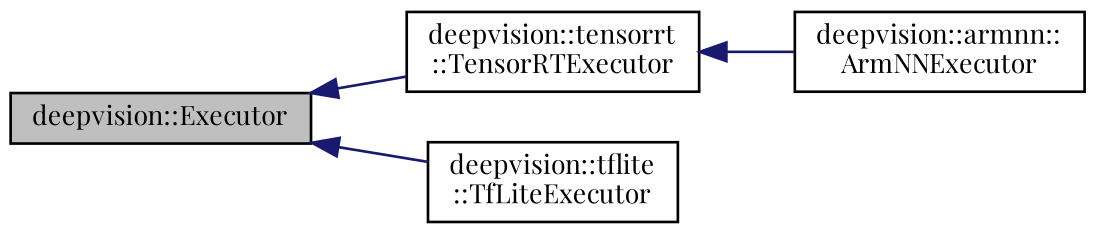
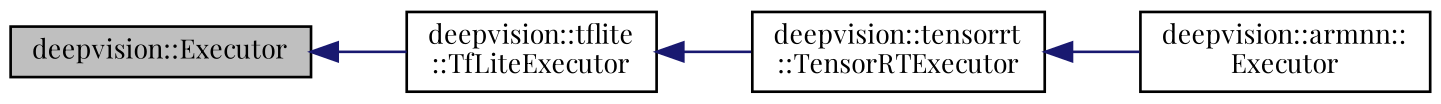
node "deepvision::armnn:: ArmNNExecutor": label "deepvision::armnn:: ArmNNExecutor" -> "deepvision::armnn:: Executor"
edge "deepvision::tensorrt ::TensorRTExecutor" -> "deepvision::Executor": now "deepvision::tensorrt ::TensorRTExecutor" -> "deepvision::tflite ::TfLiteExecutor"
